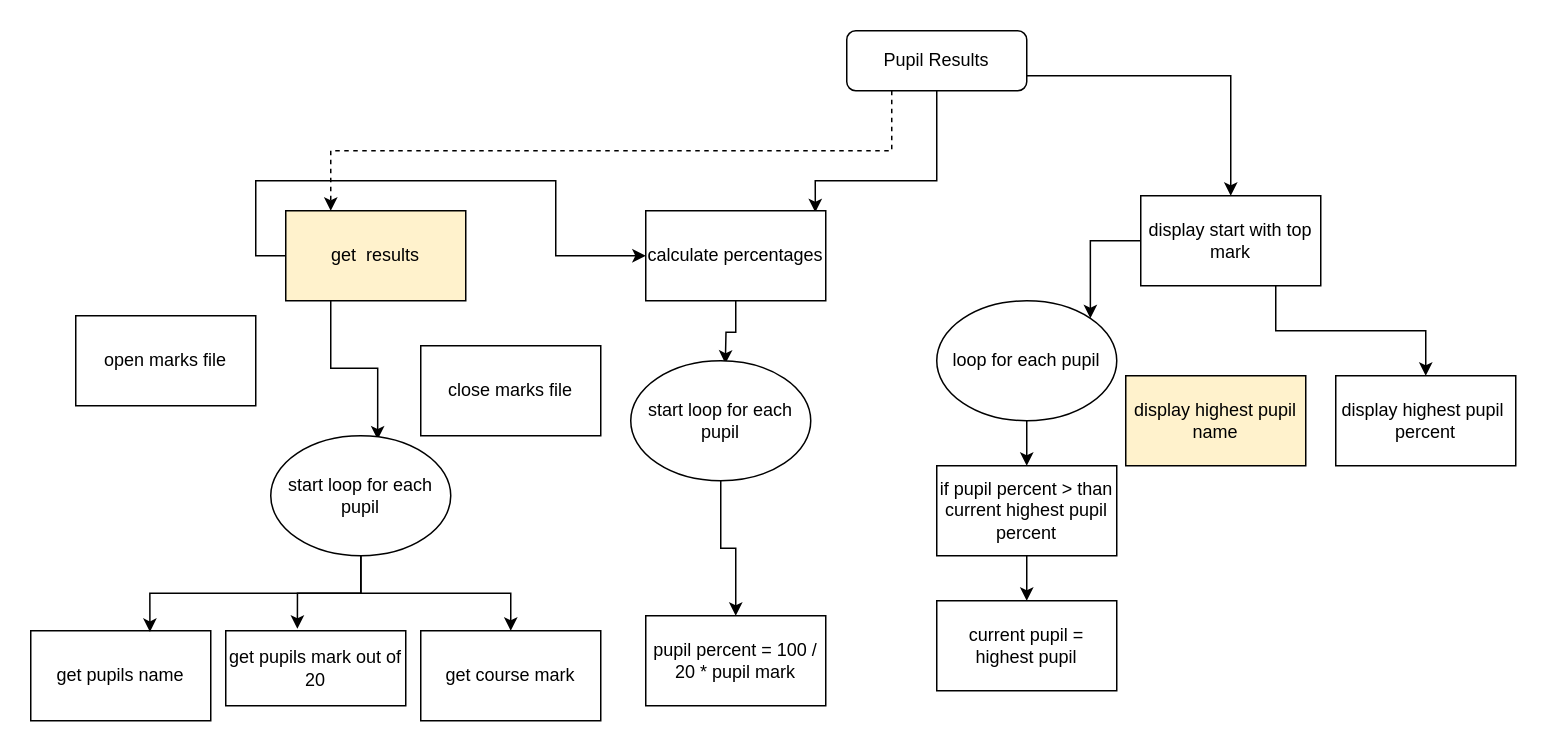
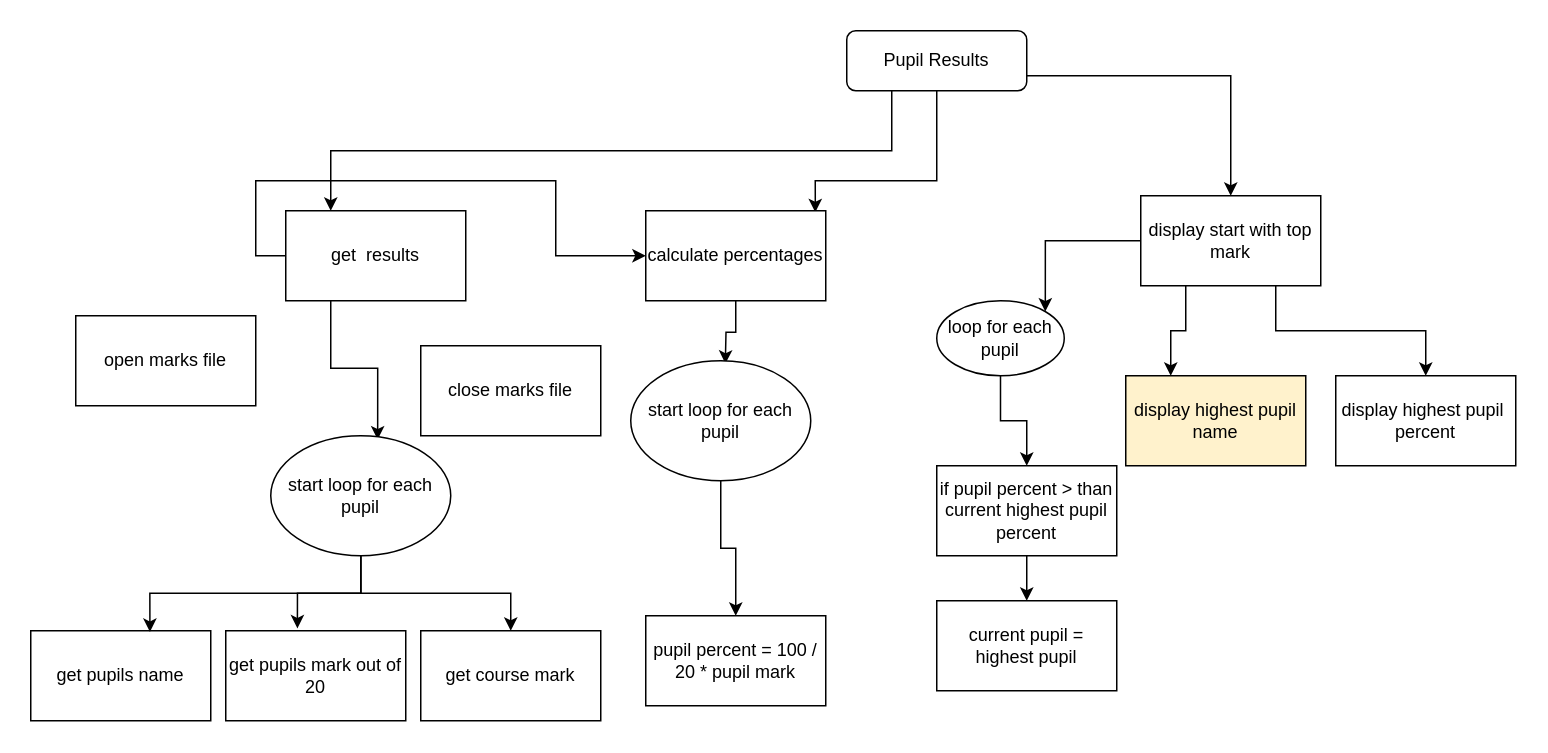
edge "Pupil Results" -> "get results": style dashed -> solid
node "get results": fillcolor #fff2cc -> #ffffff
edge "display start with top mark" -> "display highest pupil name": added
node "loop for each pupil": size 180x120 -> 128x75
node "get pupils mark out of 20": size 180x75 -> 180x90
